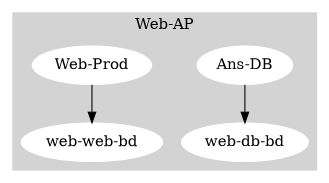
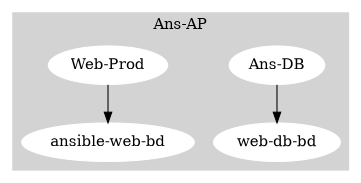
cluster "Web-AP": label "Web-AP" -> "Ans-AP"
node "web-web-bd": label "web-web-bd" -> "ansible-web-bd"
